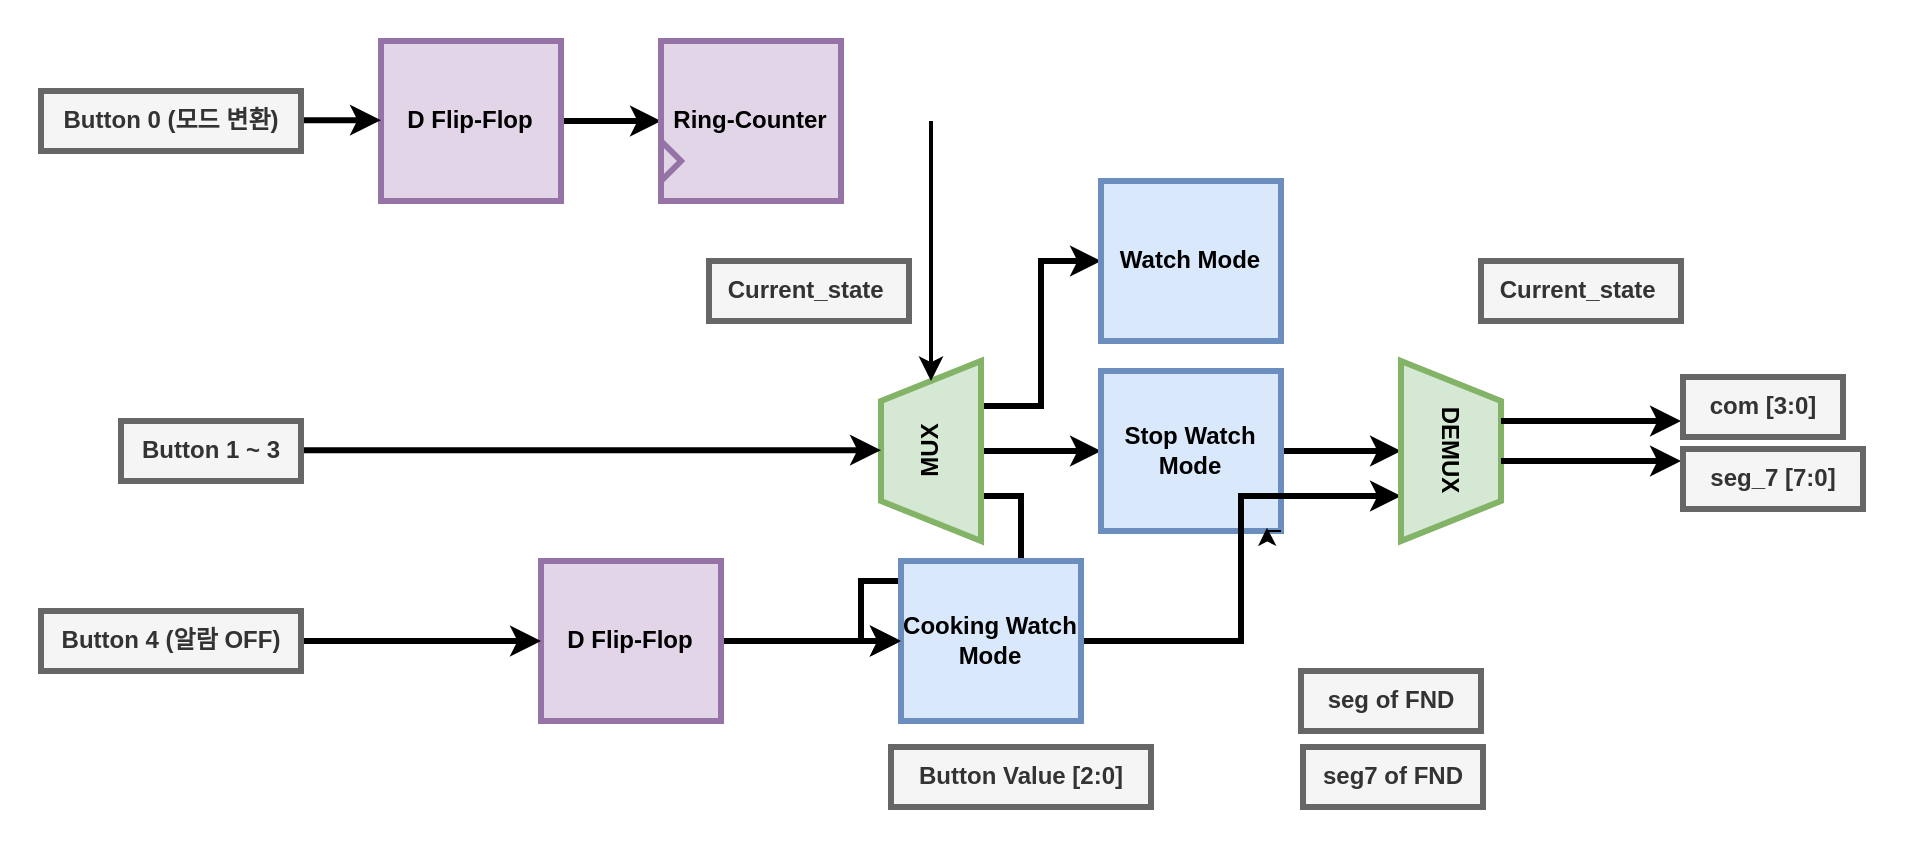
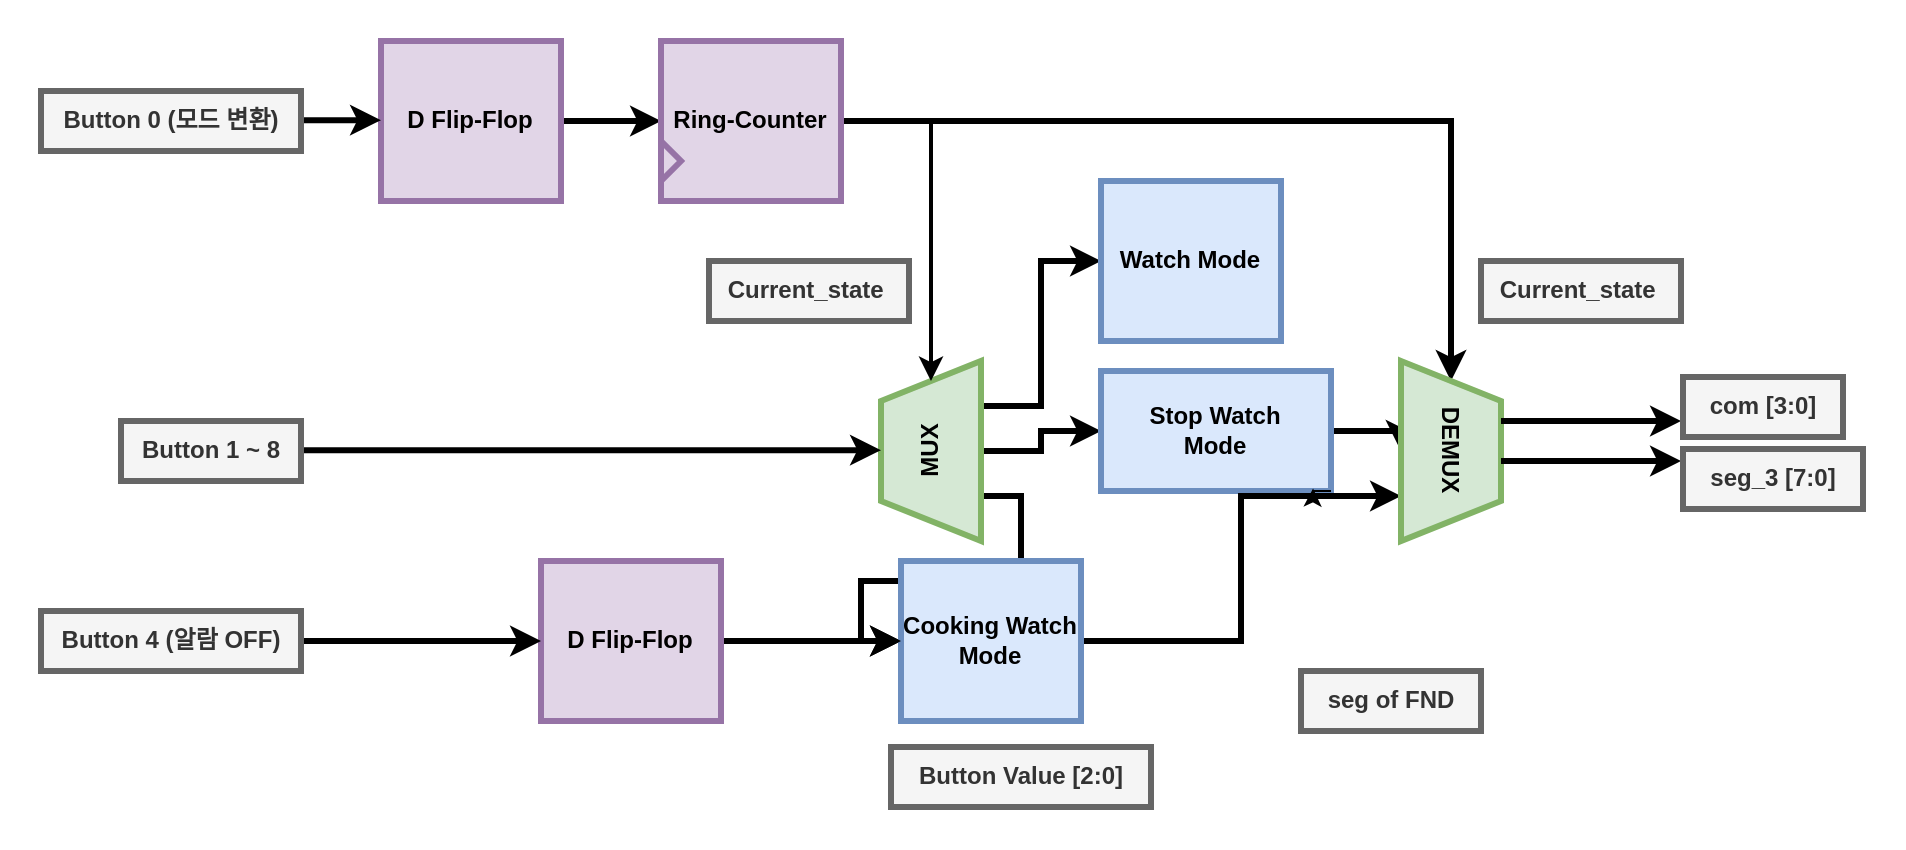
edge "Ring-Counter" -> "DEMUX": added
node "Button 1 ~ 3": label "Button 1 ~ 3" -> "Button 1 ~ 8"
node "Stop Watch Mode": size 180x160 -> 230x120
node "seg_7 [7:0]": label "seg_7 [7:0]" -> "seg_3 [7:0]"
node "seg7 of FND": removed
